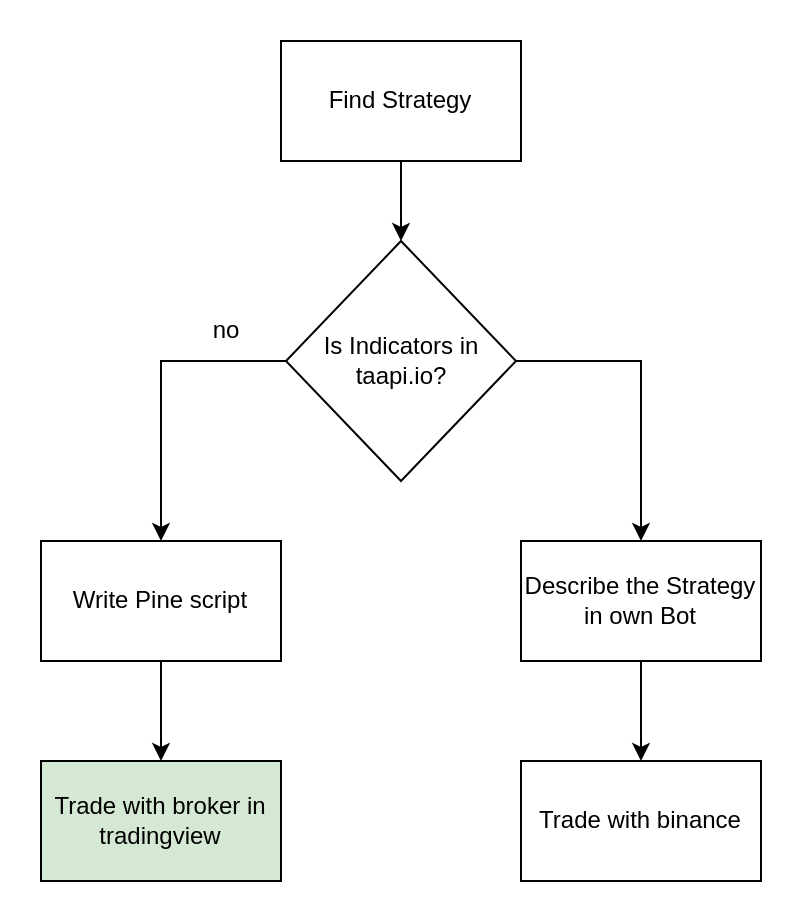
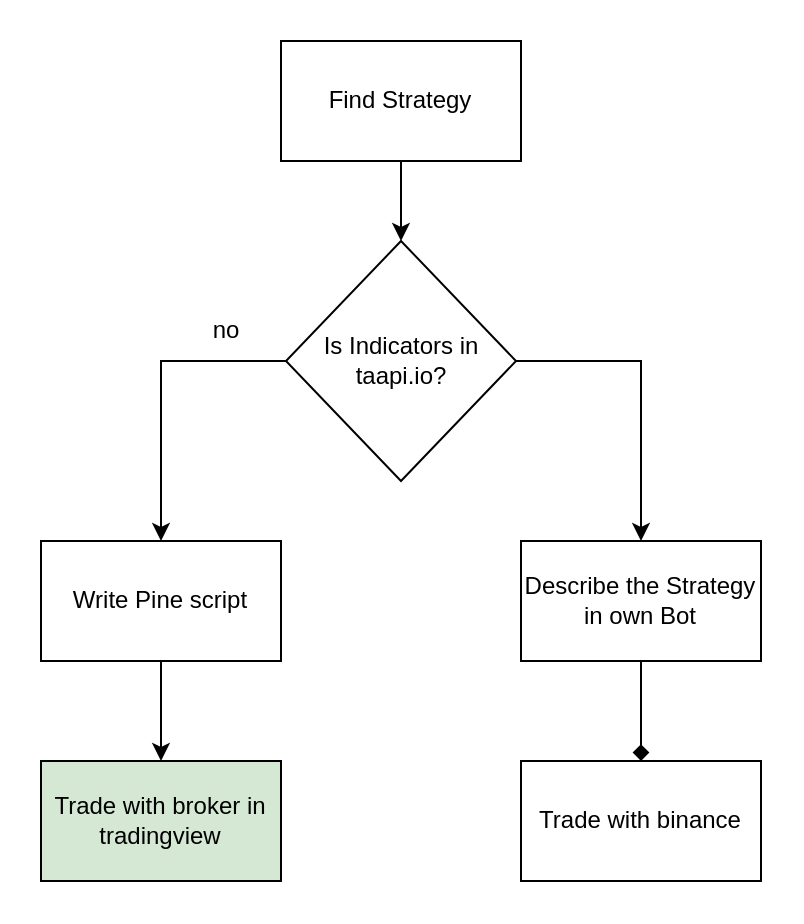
edge "Describe the Strategy in own Bot" -> "Trade with binance": arrowhead classic -> diamond
